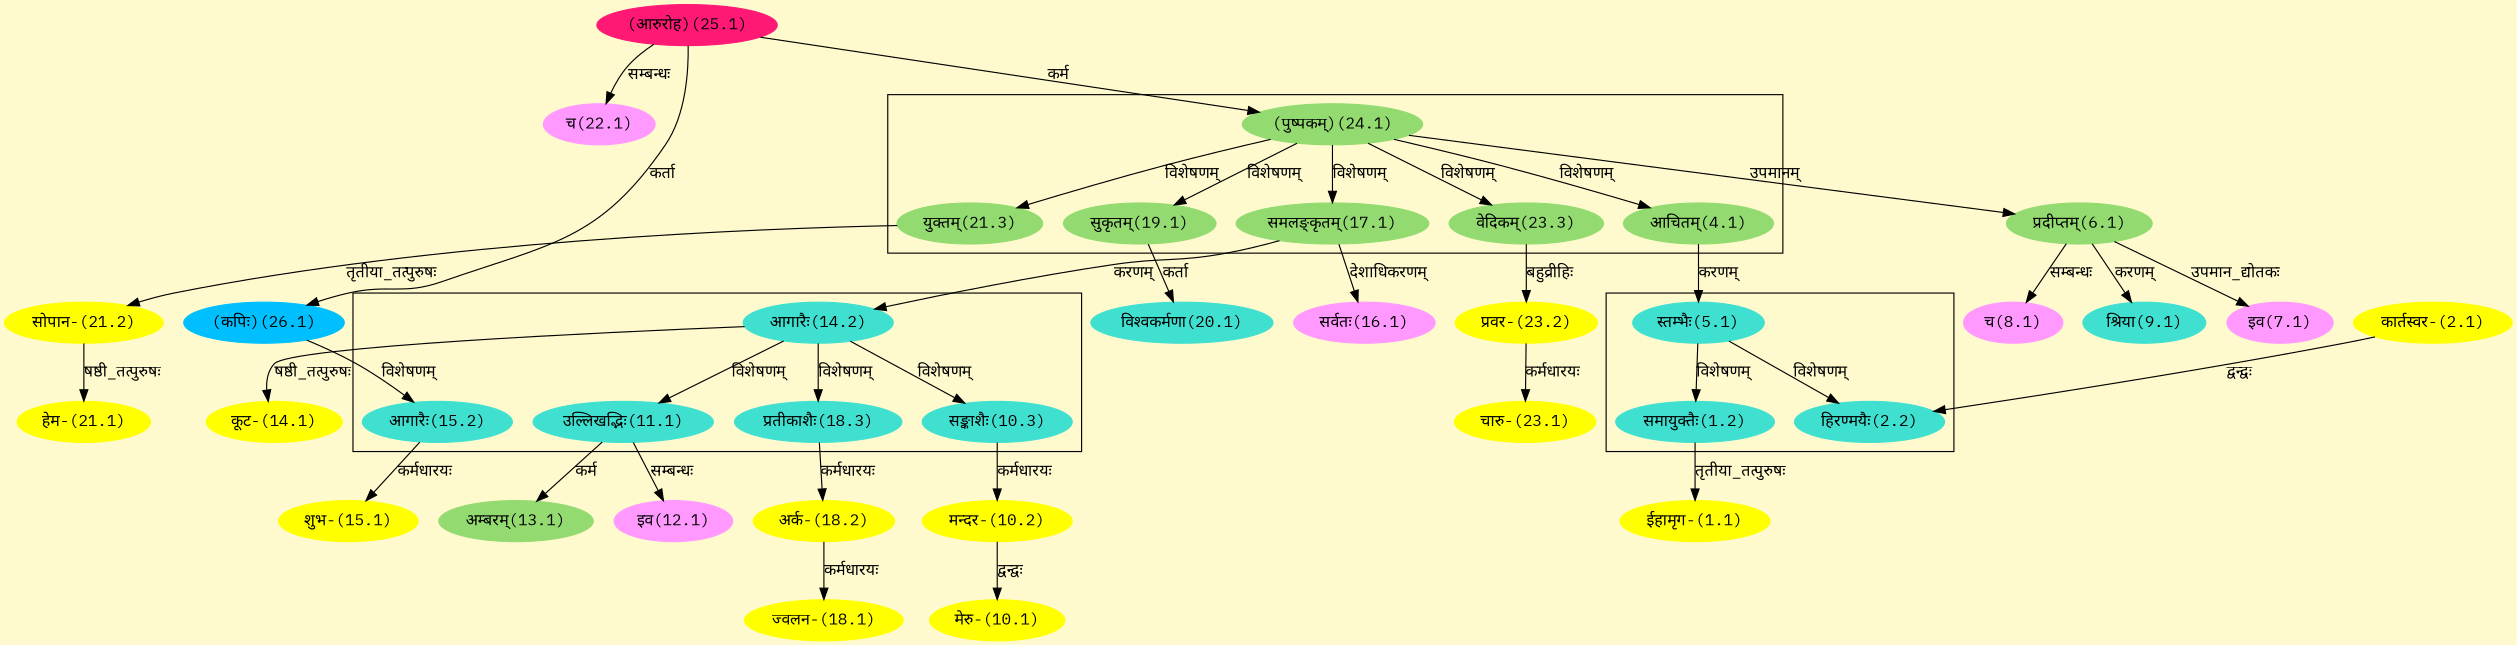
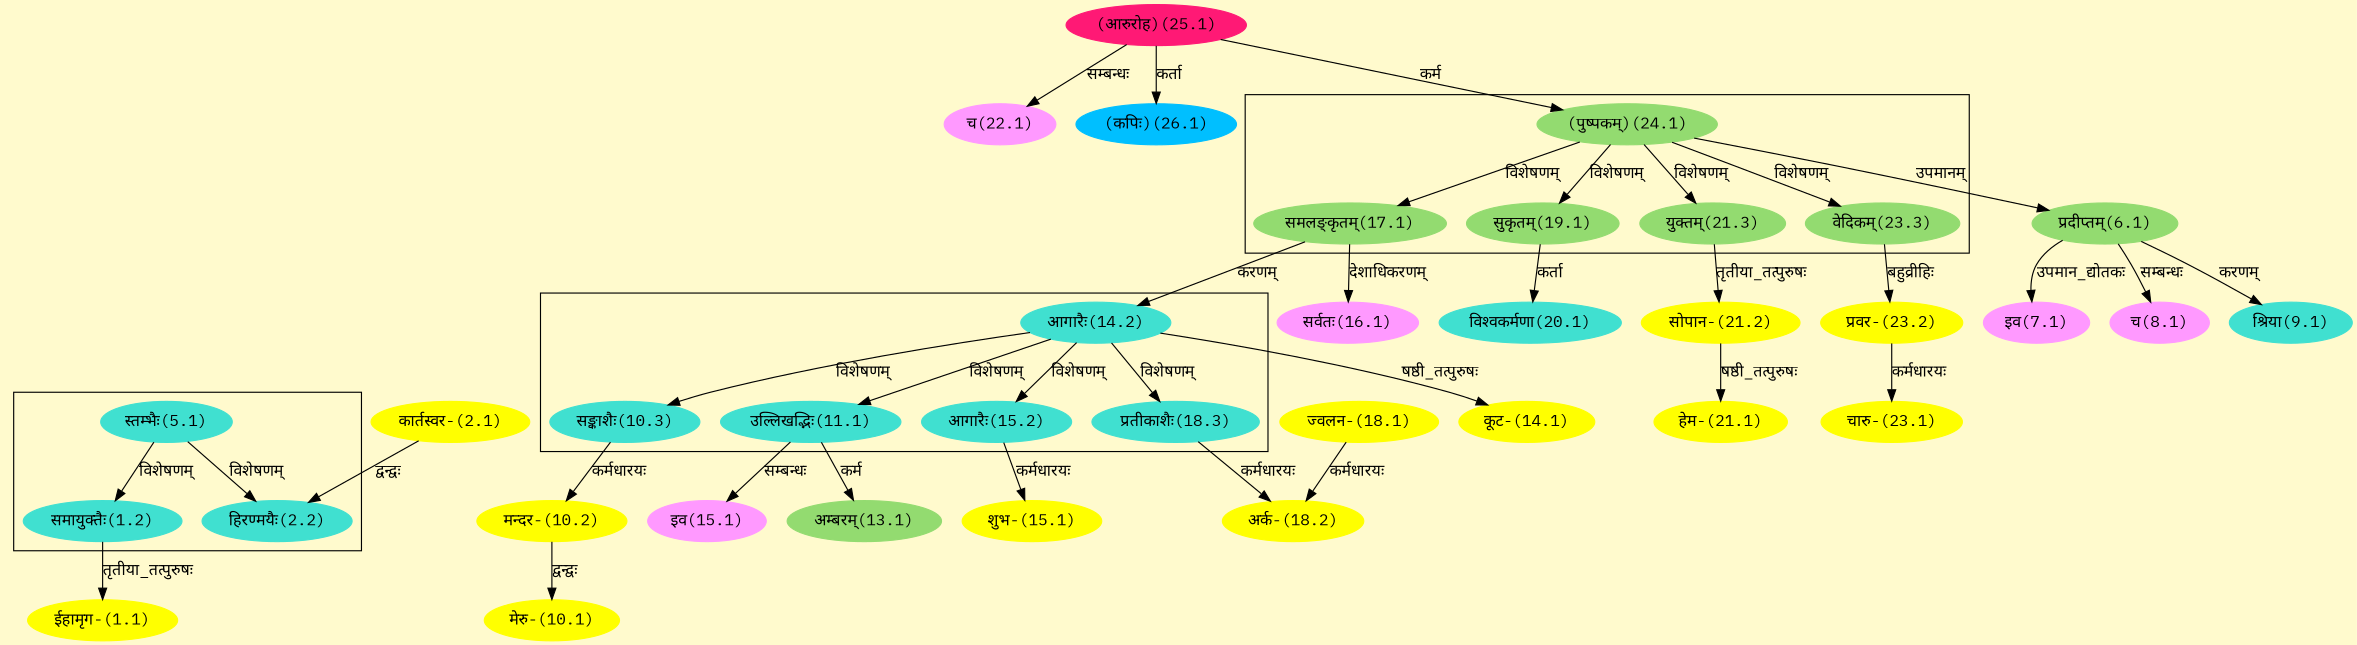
node "आचितम्(4.1)": removed
edge "(कपिः)(26.1)" -> "आगारैः(15.2)": now "आगारैः(14.2)" -> "आगारैः(15.2)"
node "इव(12.1)": label "इव(12.1)" -> "इव(15.1)"
edge "अर्क-(18.2)" -> "ज्वलन-(18.1)": reversed
